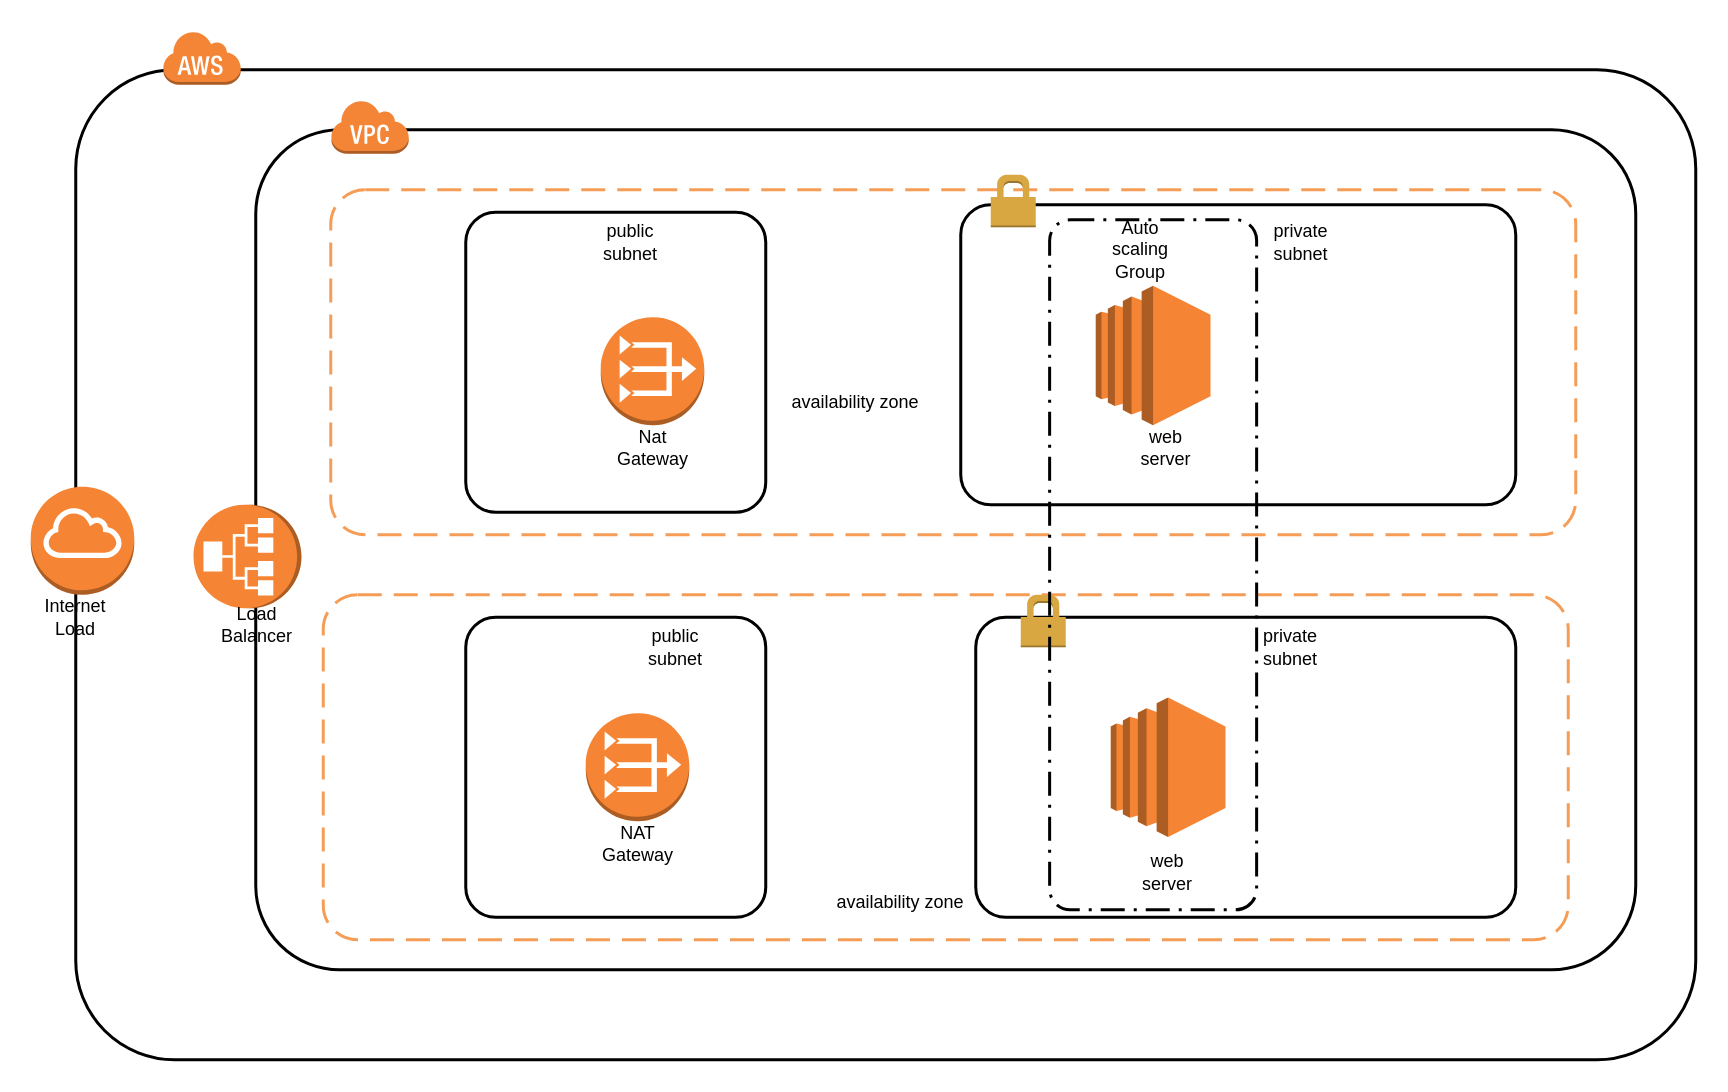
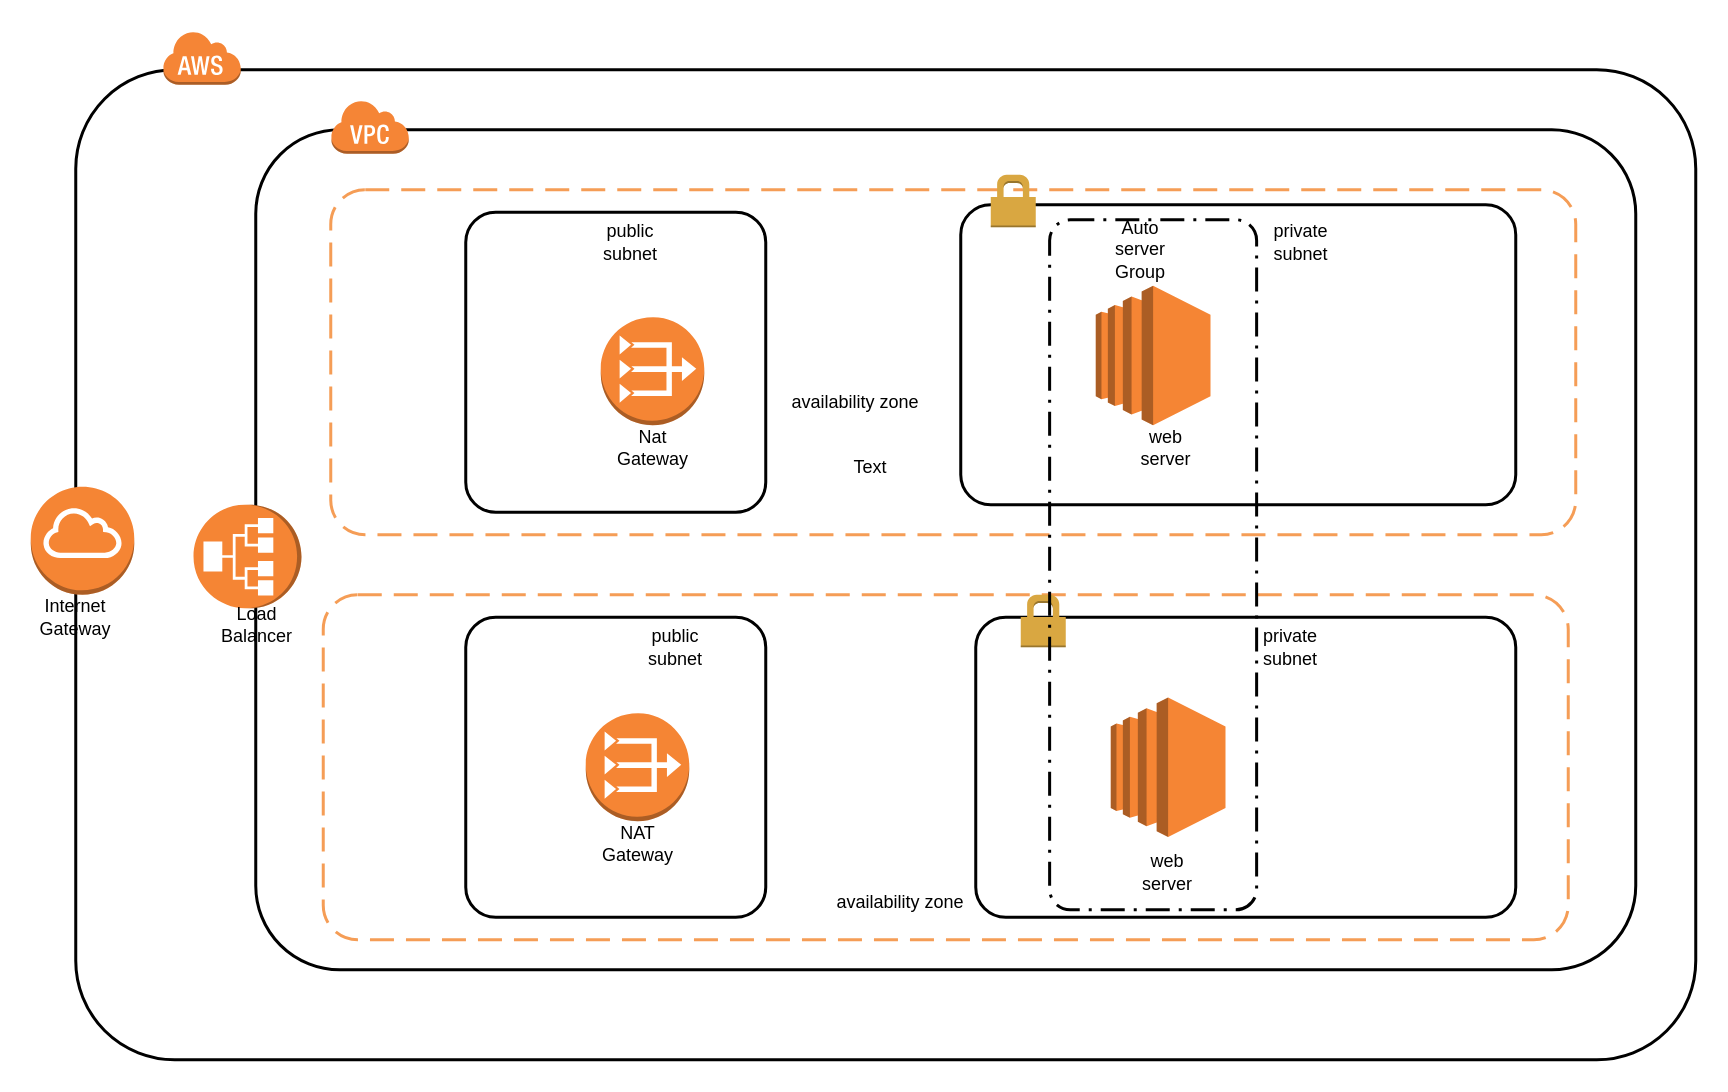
node "Auto scaling Group": label "Auto scaling Group" -> "Auto server Group"
node "Text": added
node "Internet Load": label "Internet Load" -> "Internet Gateway"
